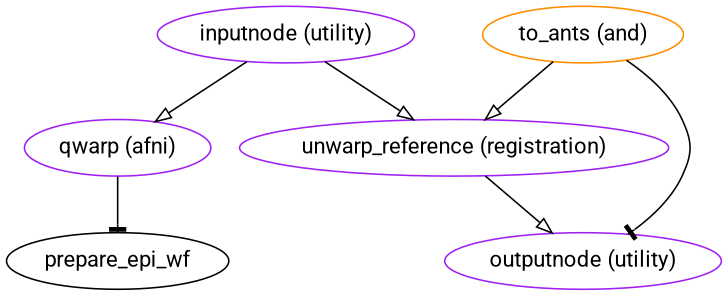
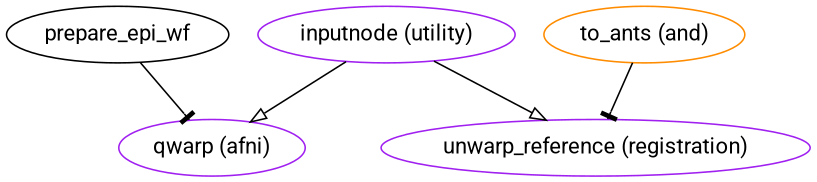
edge "to_ants (and)" -> "unwarp_reference (registration)": arrowhead onormal -> tee
edge "qwarp (afni)" -> "prepare_epi_wf": reversed
node "outputnode (utility)": removed
